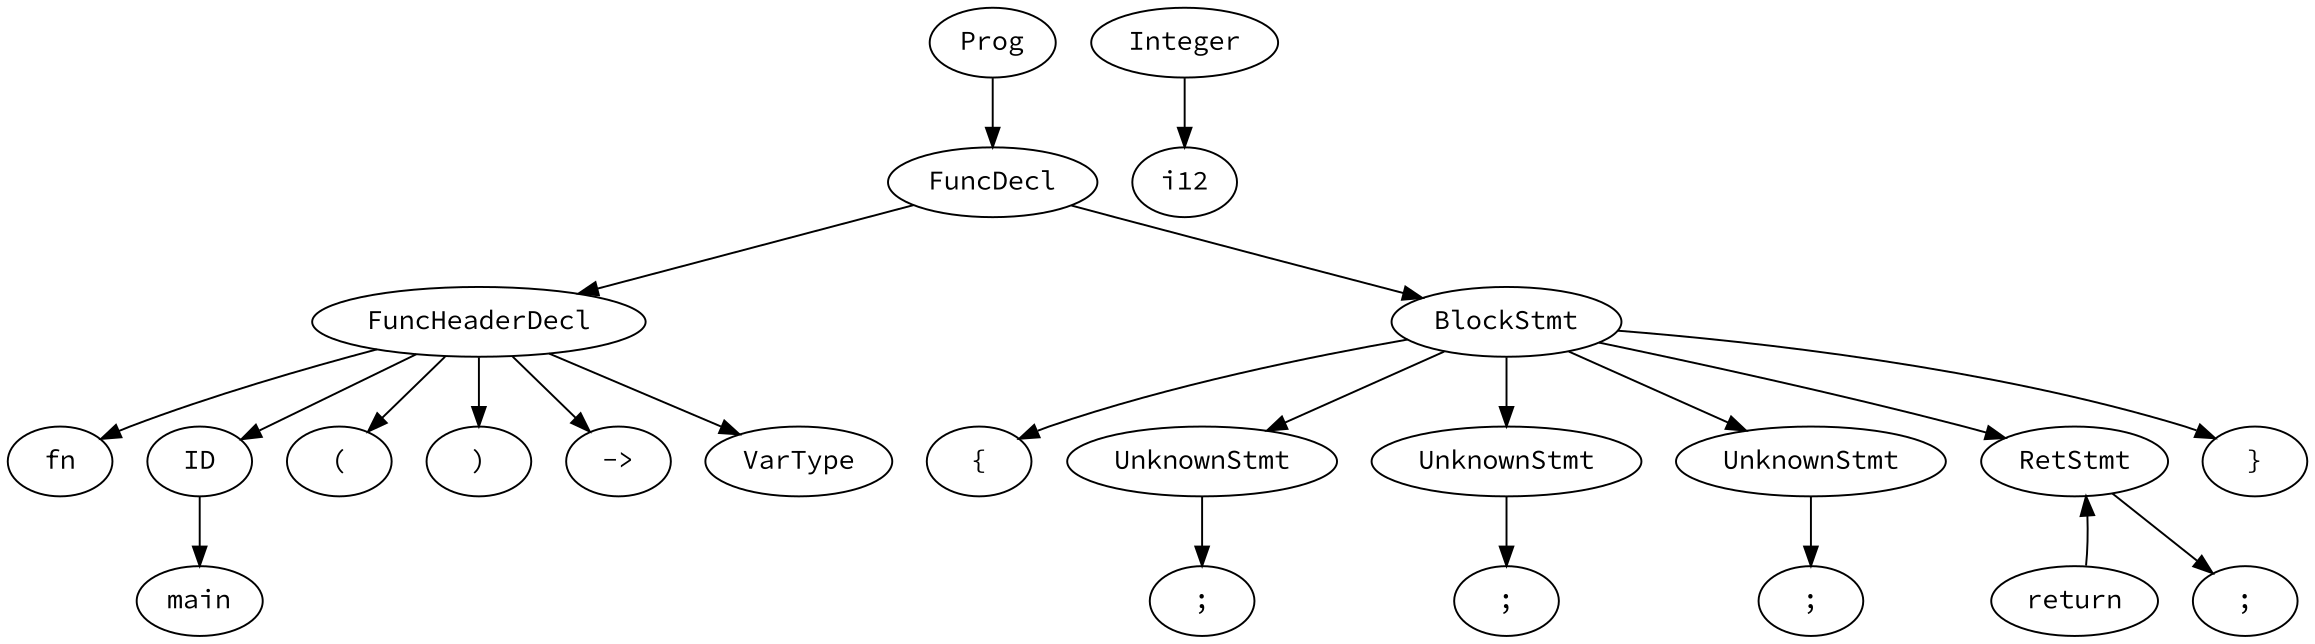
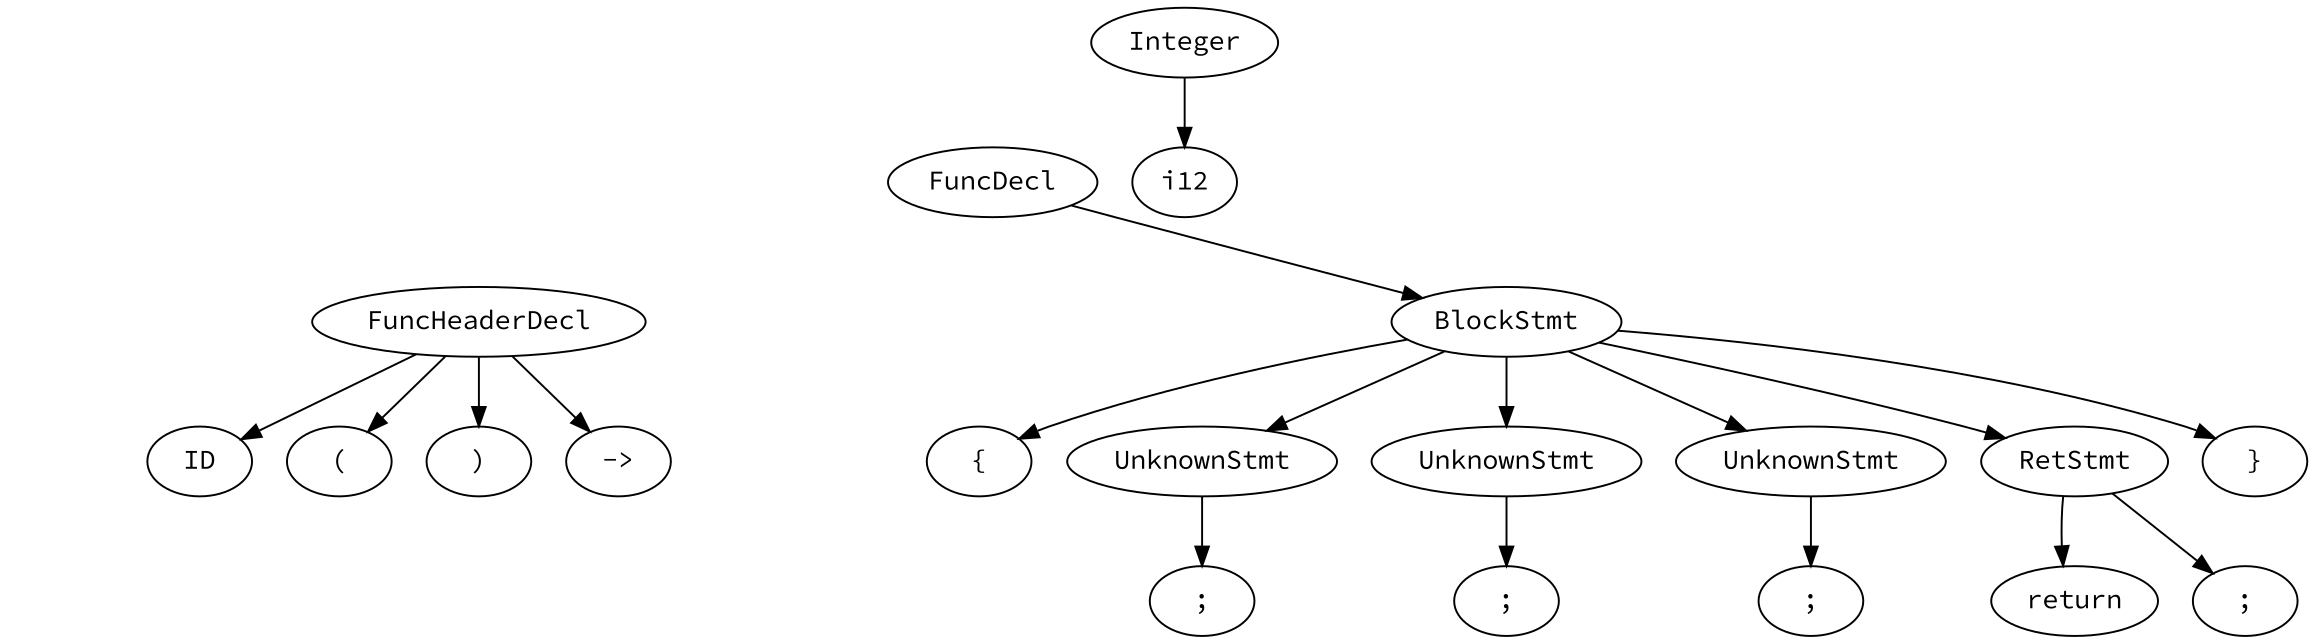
node "Prog": removed
edge "FuncDecl" -> "FuncHeaderDecl": removed
node "fn": removed
node "VarType": removed
edge "return" -> "RetStmt": reversed
node "main": removed
